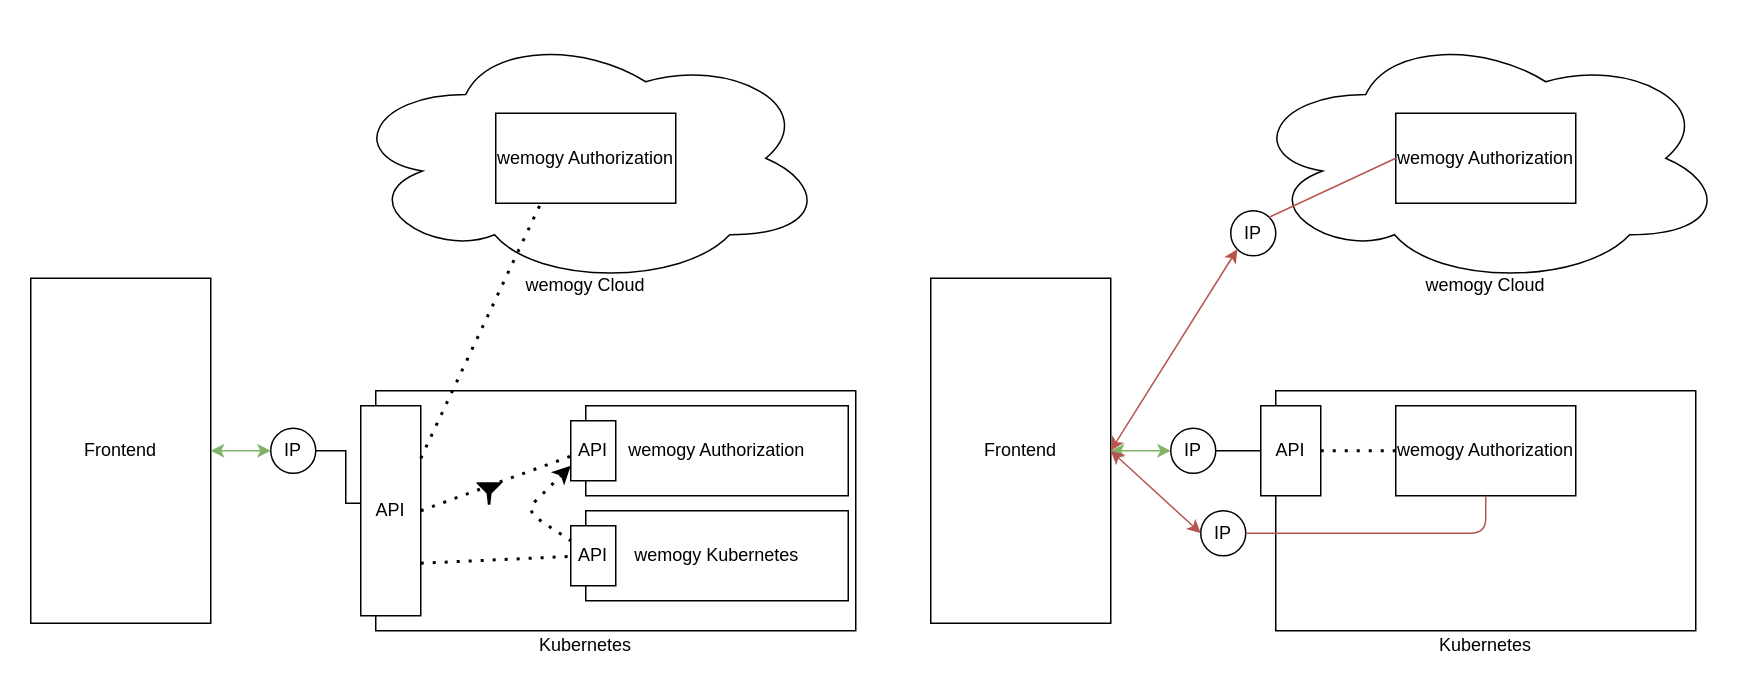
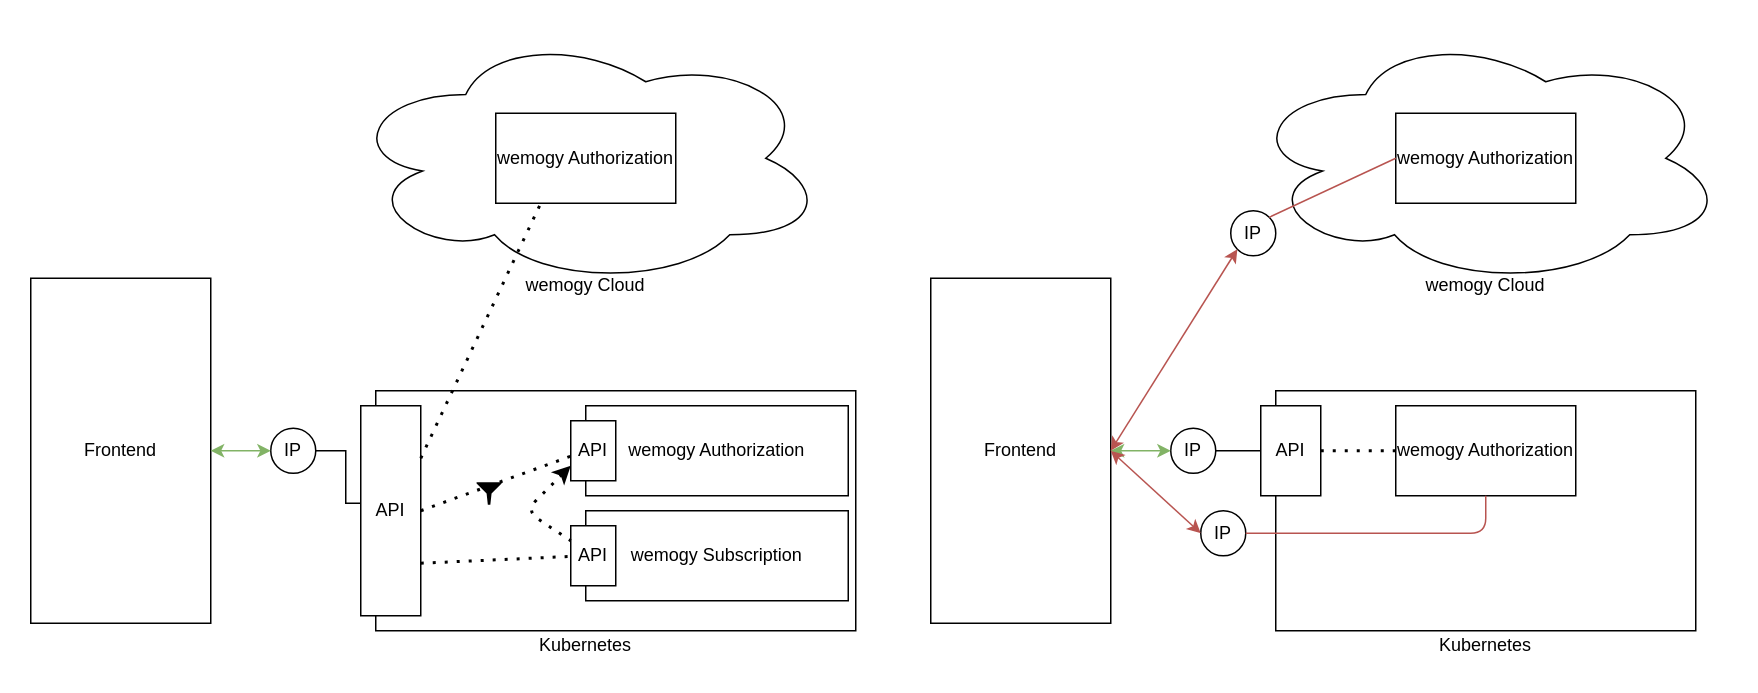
node "wemogy Kubernetes": label "wemogy Kubernetes" -> "wemogy Subscription"
